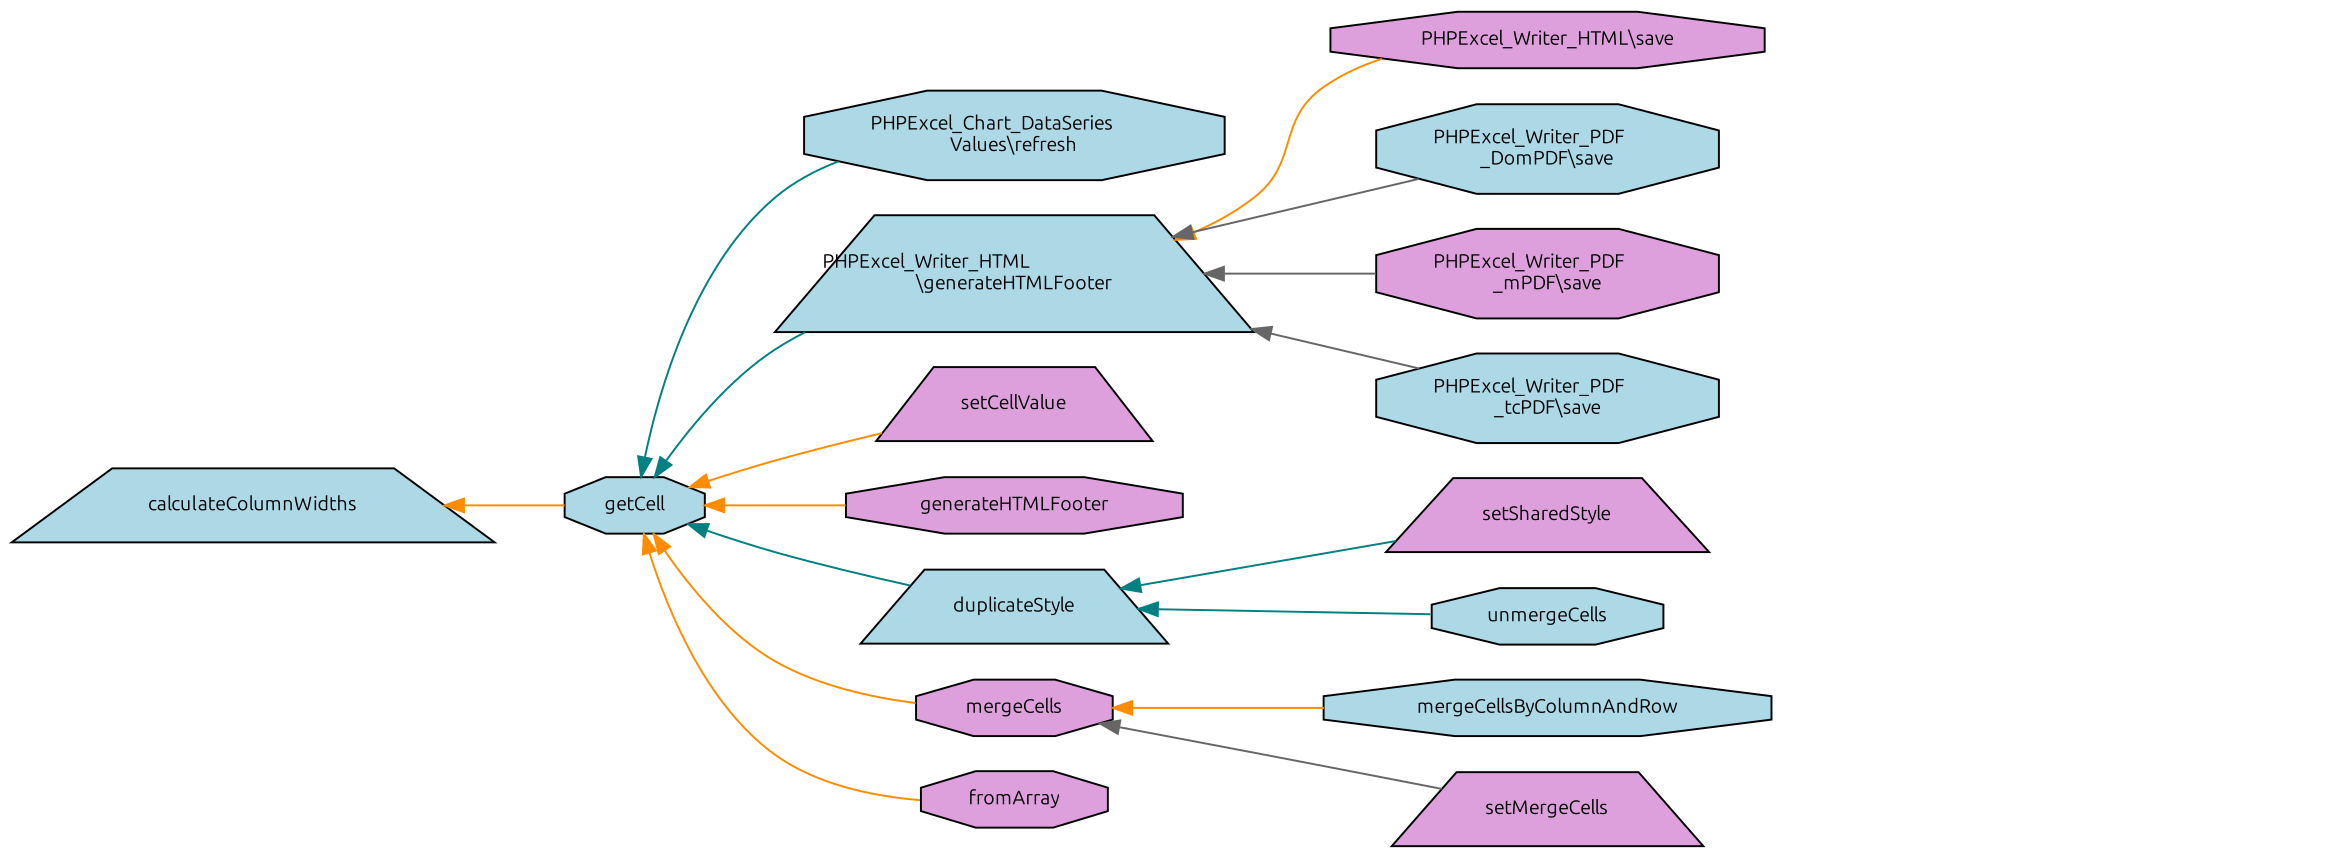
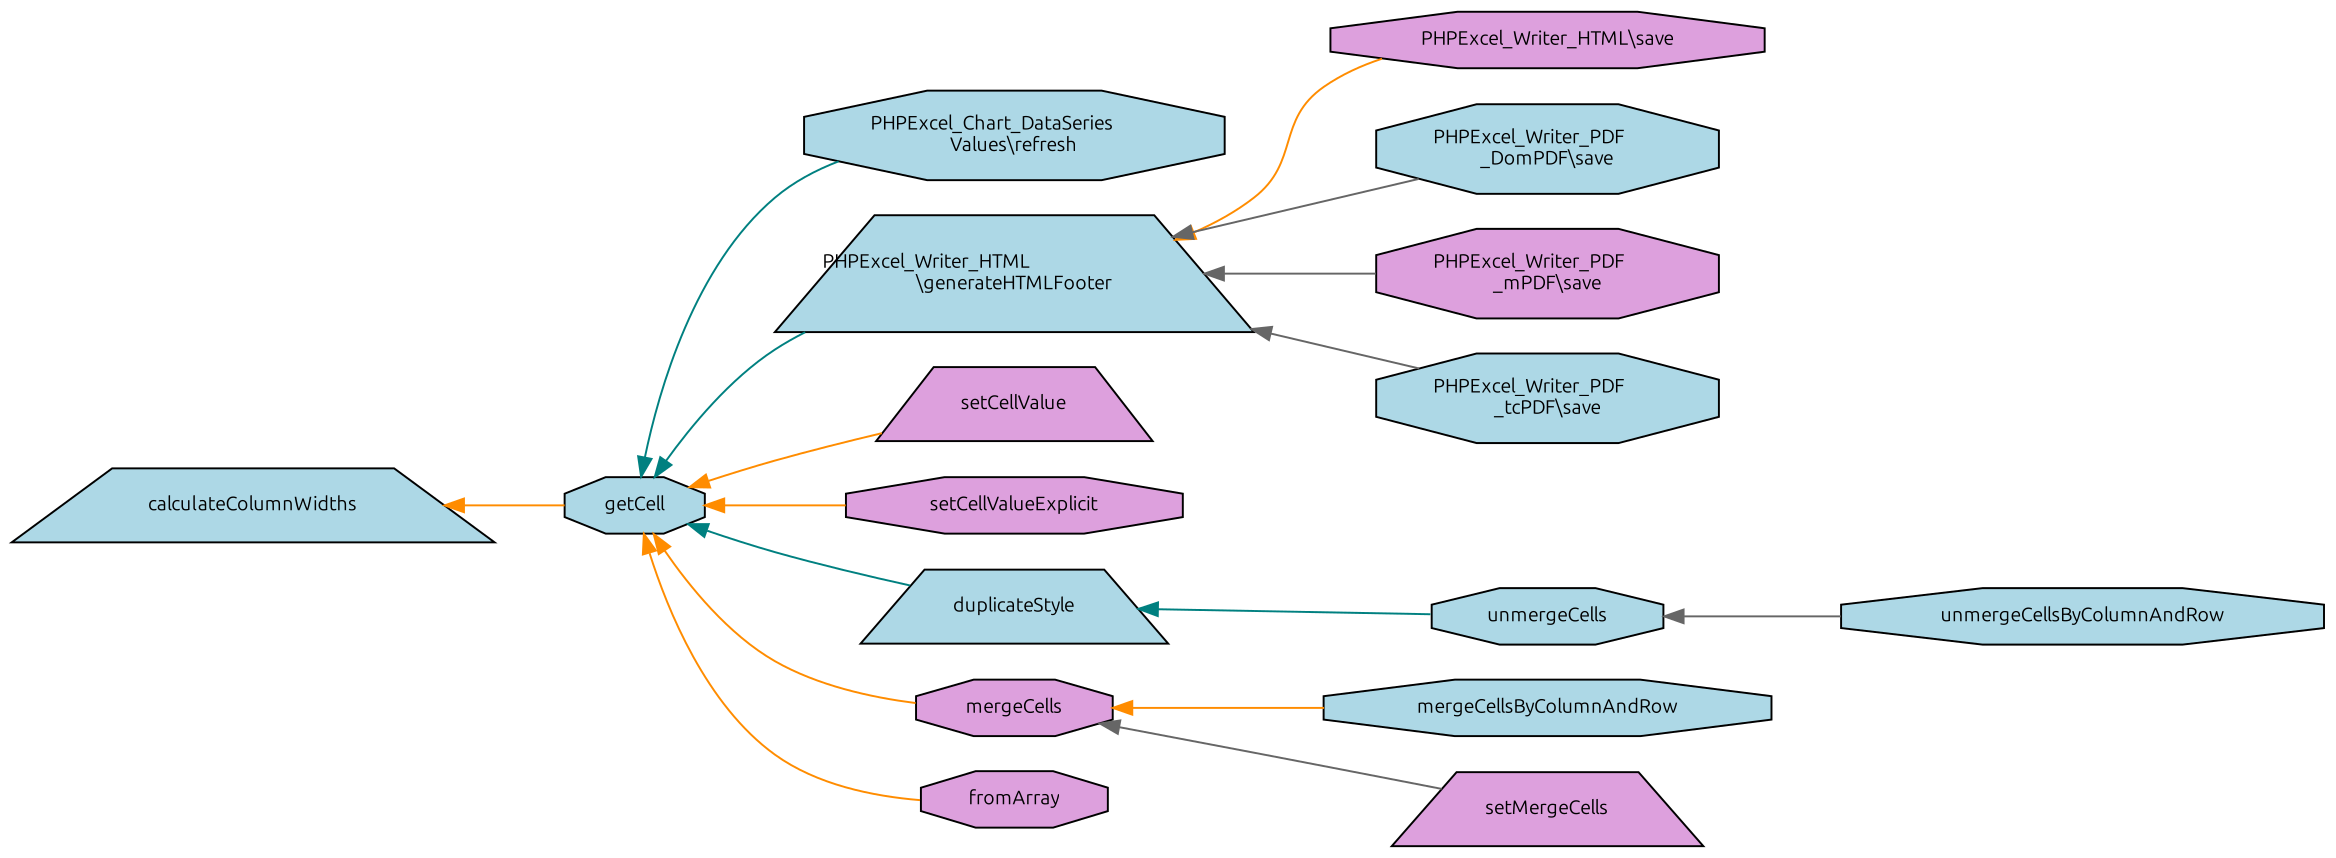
node "generateHTMLFooter": label "generateHTMLFooter" -> "setCellValueExplicit"
node "setSharedStyle": removed
node "unmergeCellsByColumnAndRow": added
